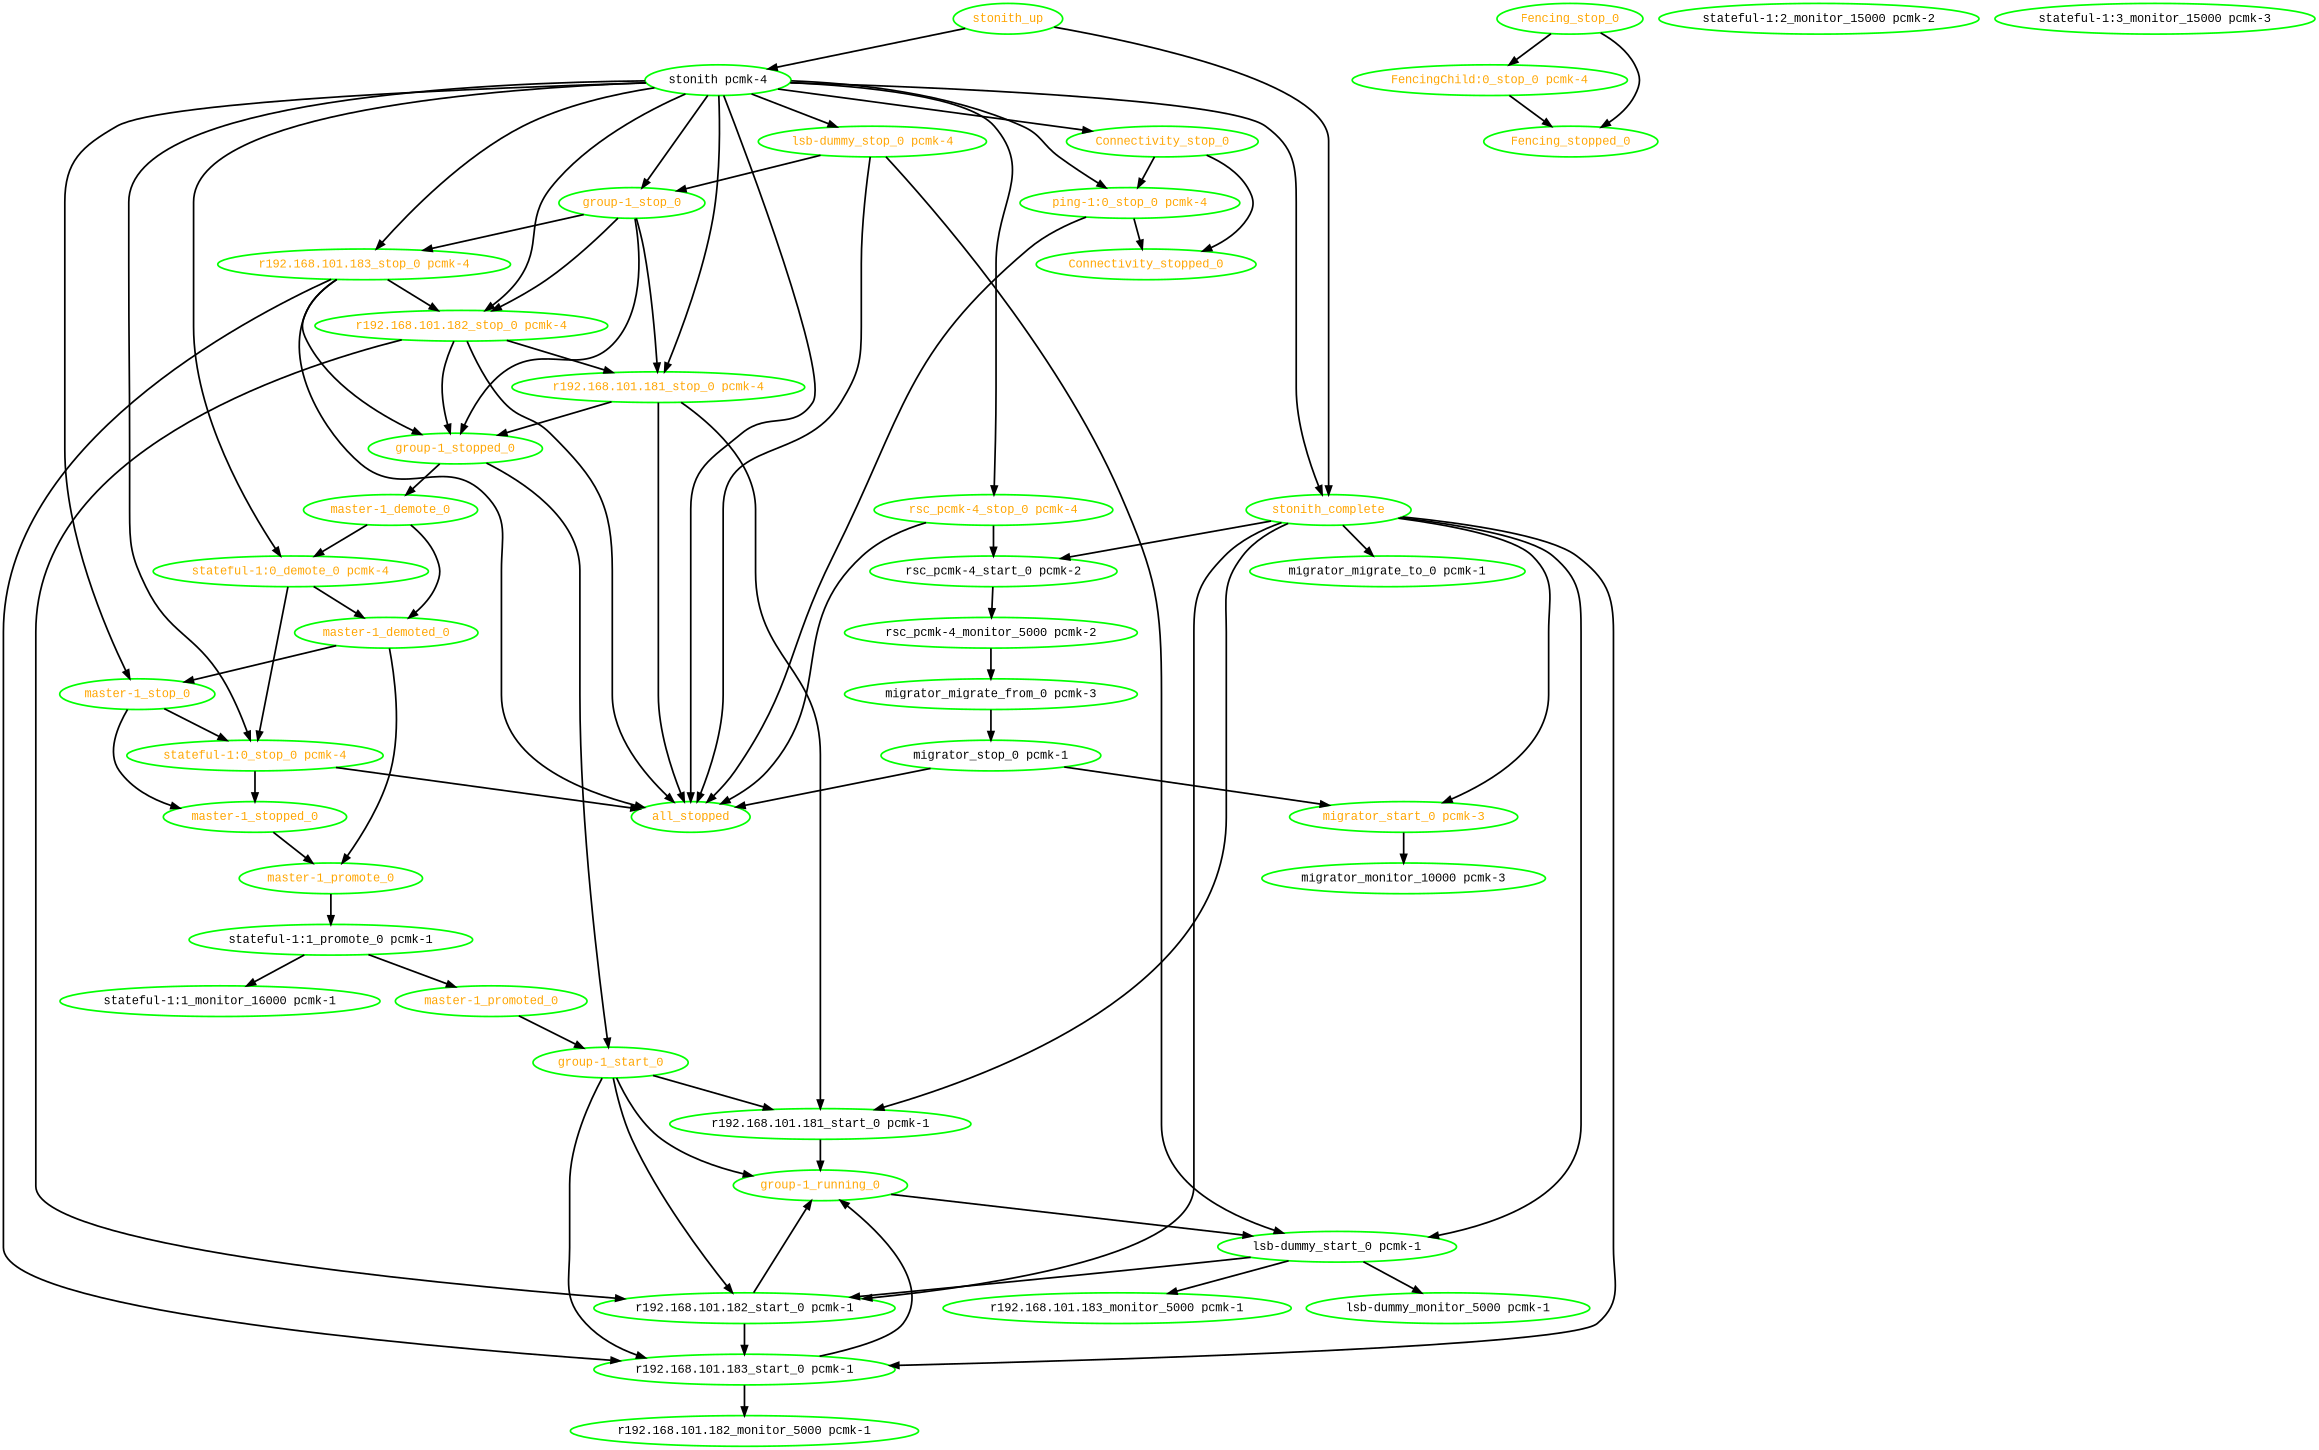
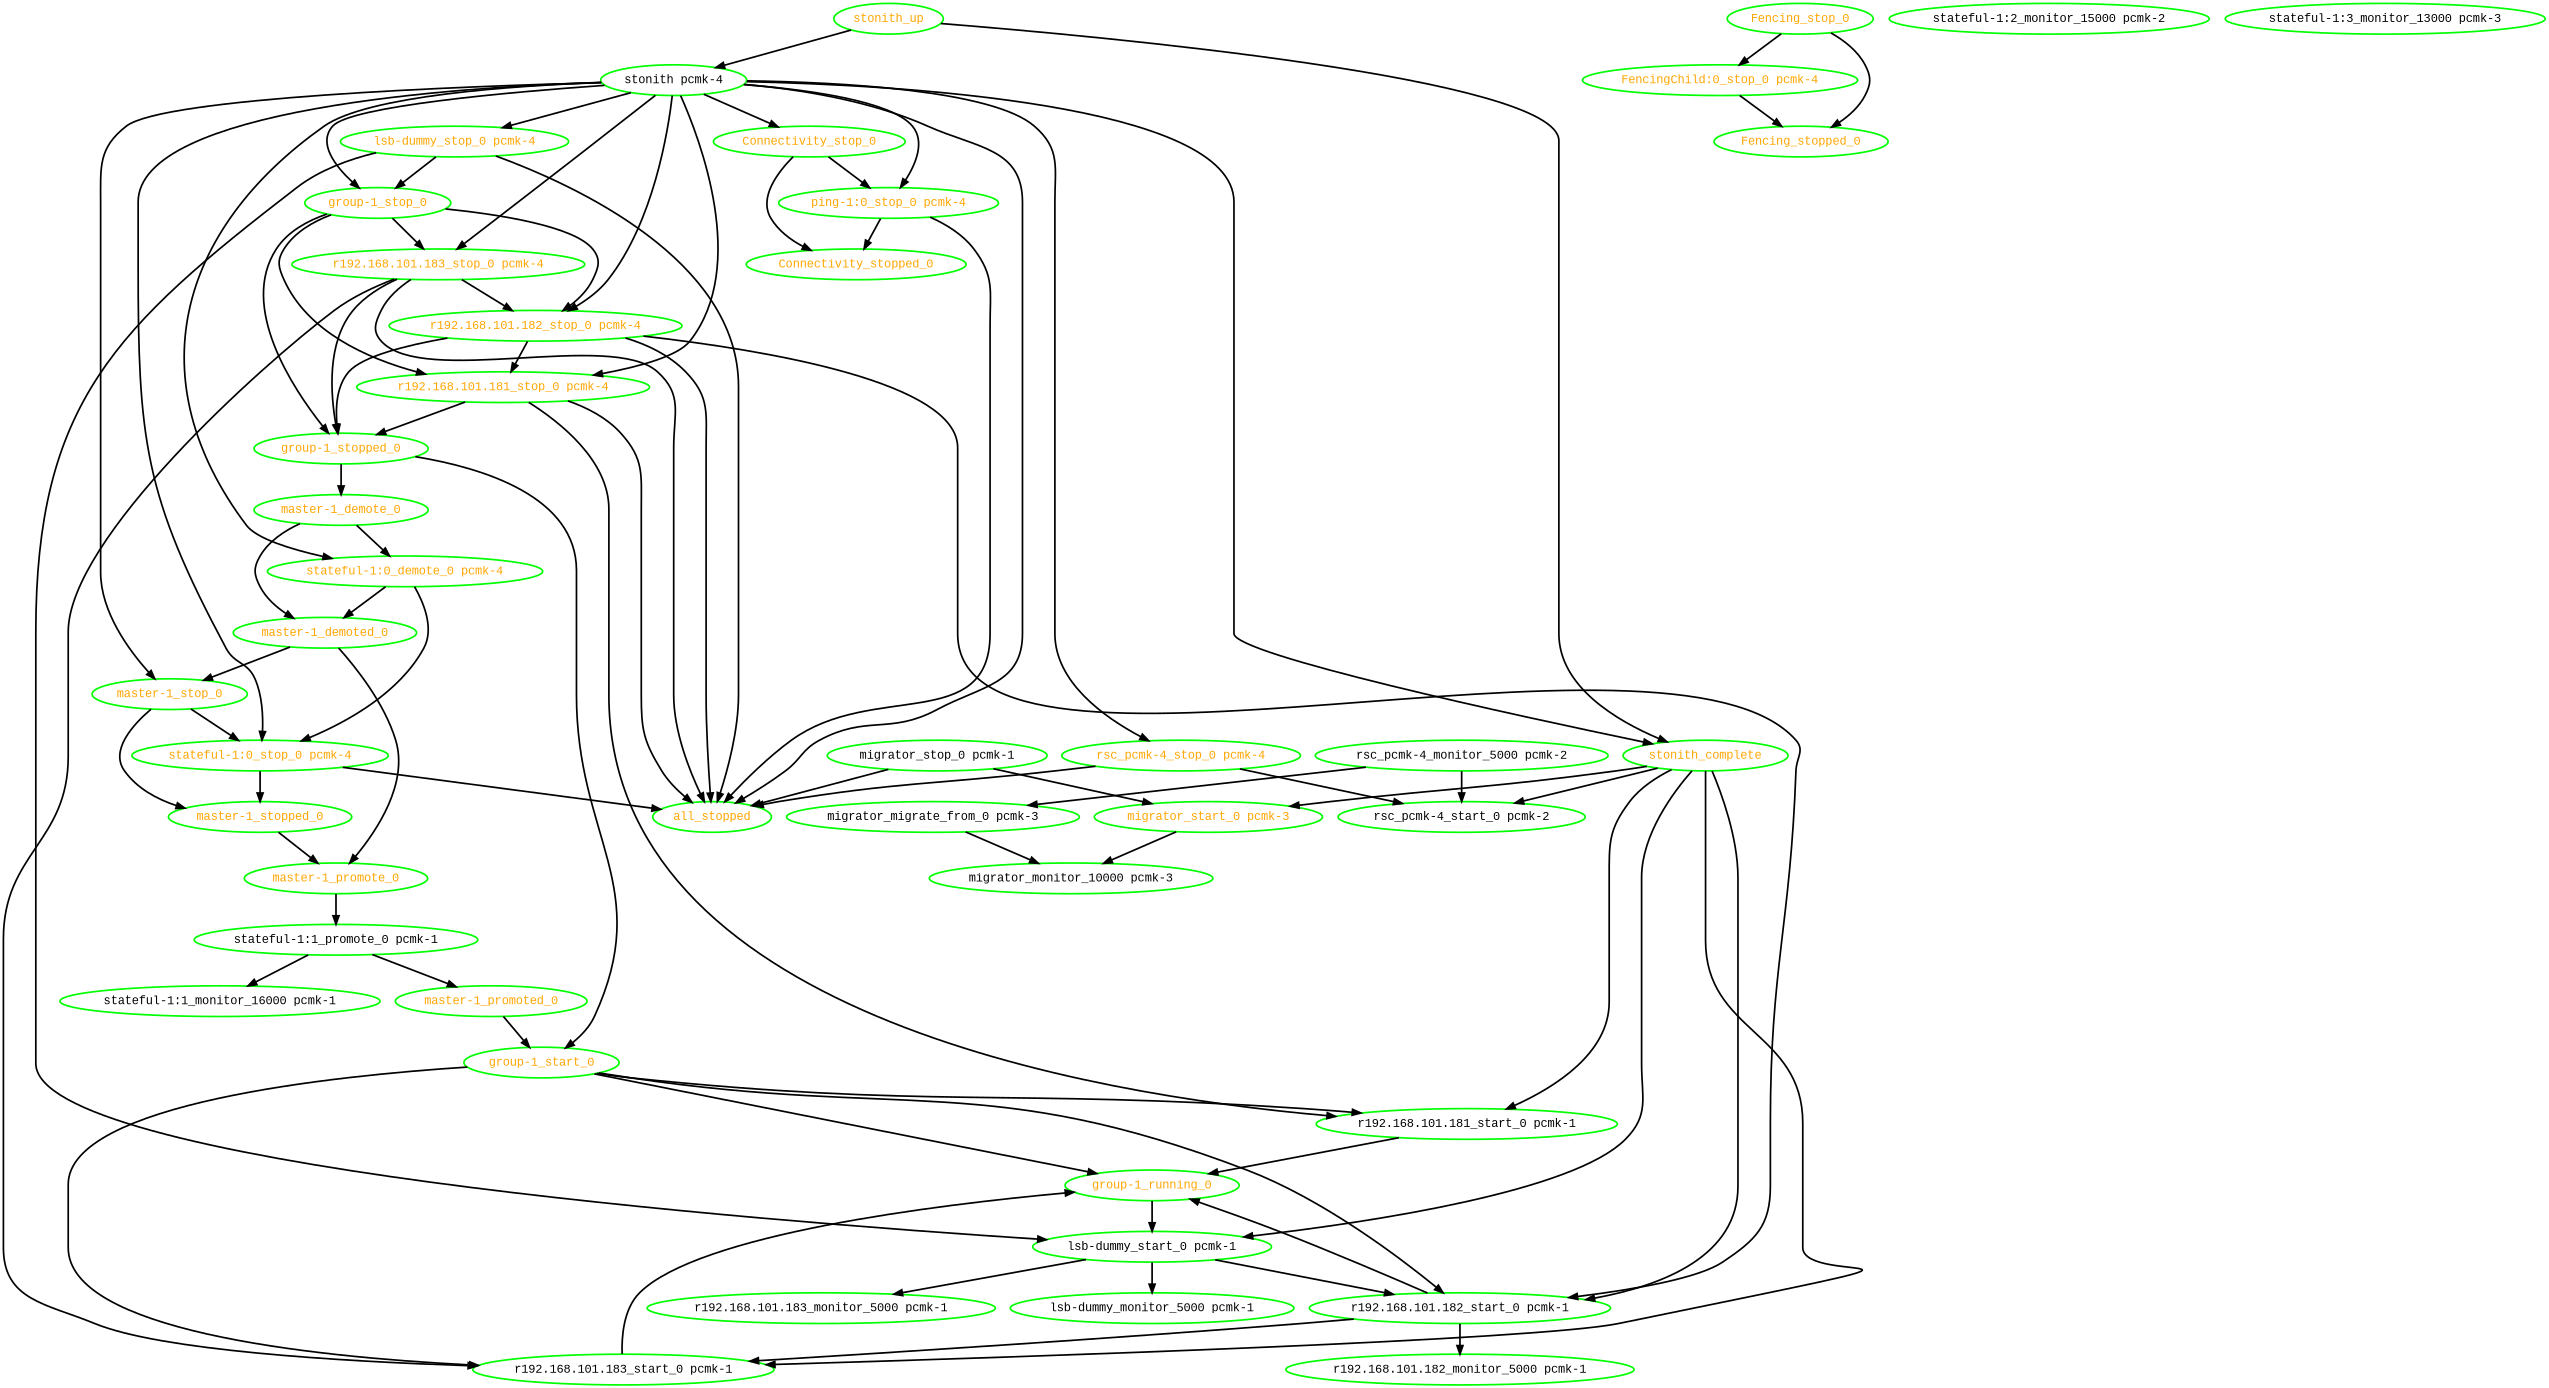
node "stateful-1:3_monitor_15000 pcmk-3": label "stateful-1:3_monitor_15000 pcmk-3" -> "stateful-1:3_monitor_13000 pcmk-3"
node "migrator_migrate_to_0 pcmk-1": removed
edge "rsc_pcmk-4_start_0 pcmk-2" -> "rsc_pcmk-4_monitor_5000 pcmk-2": reversed
edge "migrator_migrate_from_0 pcmk-3" -> "migrator_stop_0 pcmk-1": now "migrator_migrate_from_0 pcmk-3" -> "migrator_monitor_10000 pcmk-3"
edge "r192.168.101.183_start_0 pcmk-1" -> "r192.168.101.182_monitor_5000 pcmk-1": now "r192.168.101.182_start_0 pcmk-1" -> "r192.168.101.182_monitor_5000 pcmk-1"
